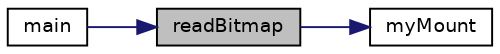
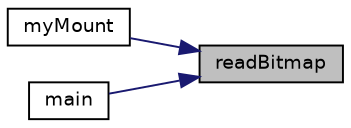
edge "readBitmap" -> "myMount": reversed
